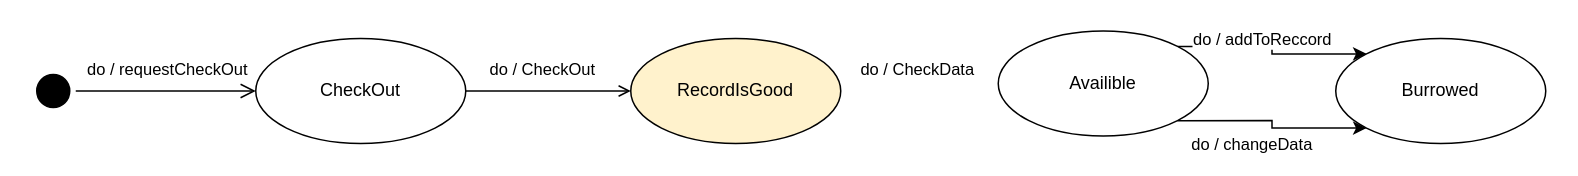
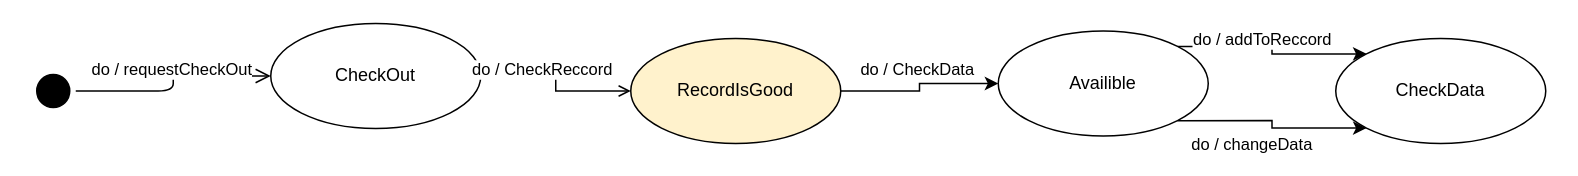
node "do / CheckOut": label "do / CheckOut" -> "do / CheckReccord"
node "CheckOut": moved (361, 91) -> (376, 76)
edge "RecordIsGood" -> "Availible": added
node "Burrowed": label "Burrowed" -> "CheckData"
